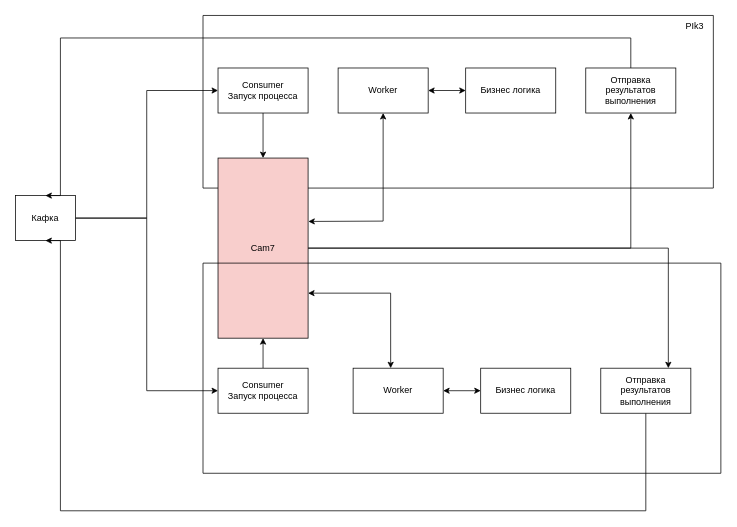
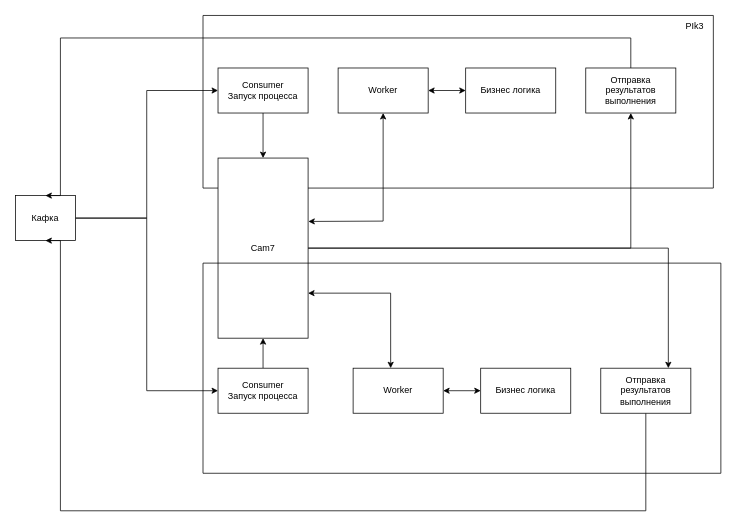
node "Cam7": fillcolor #f8cecc -> #ffffff
